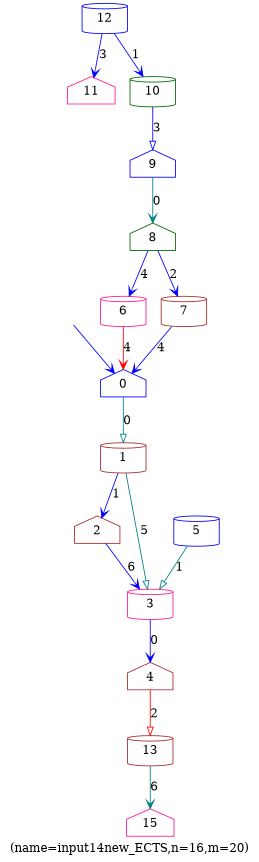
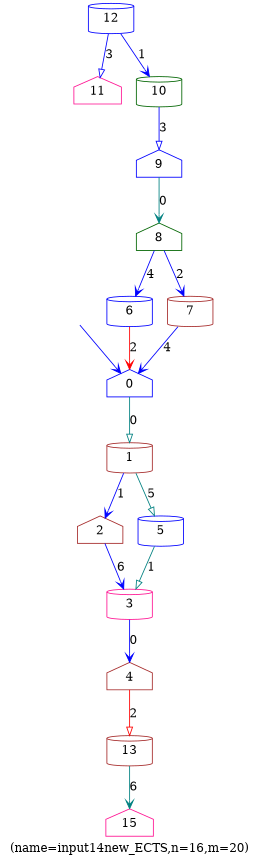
edge "12" -> "11": arrowhead vee -> onormal
node "6": color deeppink -> blue
edge "6" -> "0": label "4" -> "2"
edge "1" -> "3": now "1" -> "5"
